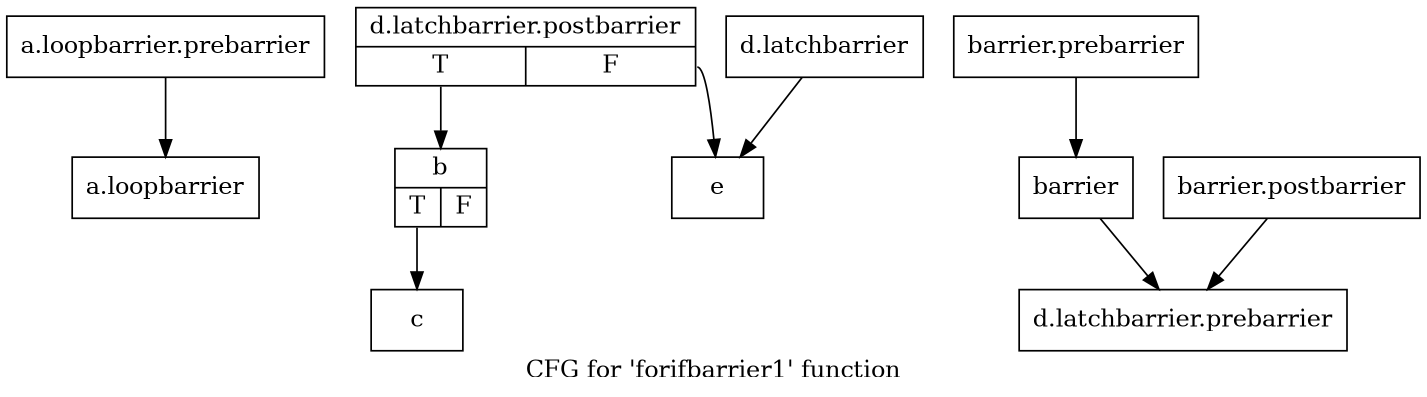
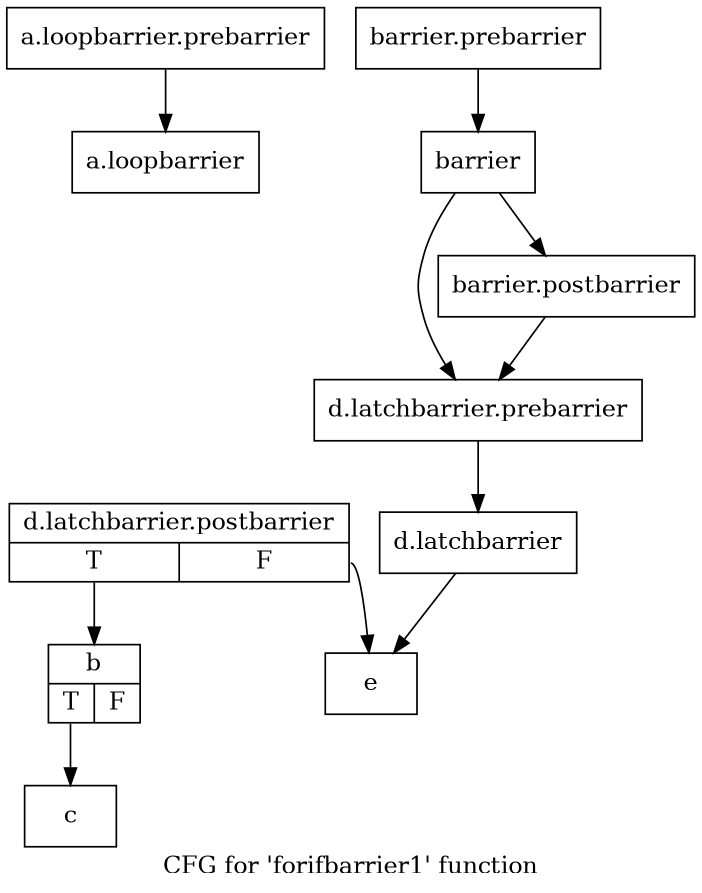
edge "barrier" -> "barrier.postbarrier": added
edge "d.latchbarrier.prebarrier" -> "d.latchbarrier": added
